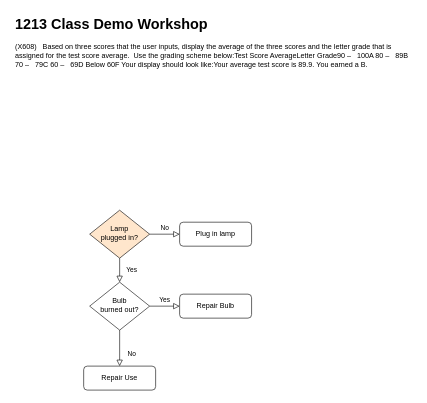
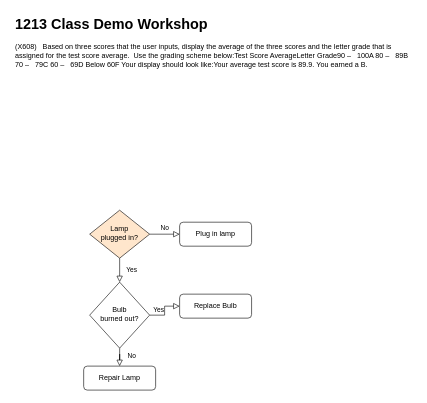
node "Bulb burned out?": size 60x48 -> 60x66
node "Repair Bulb": label "Repair Bulb" -> "Replace Bulb"
node "Repair Use": label "Repair Use" -> "Repair Lamp"
